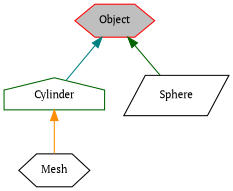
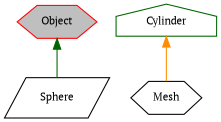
edge "Cylinder" -> "Object": removed
